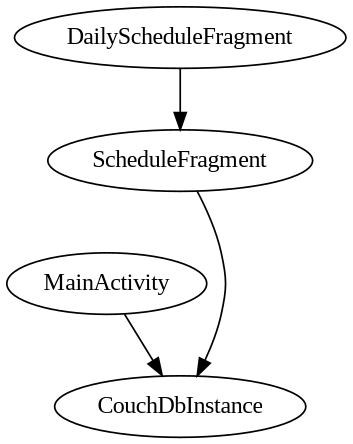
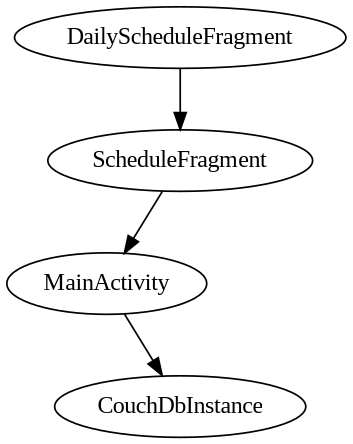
edge "ScheduleFragment" -> "CouchDbInstance": now "ScheduleFragment" -> "MainActivity"
